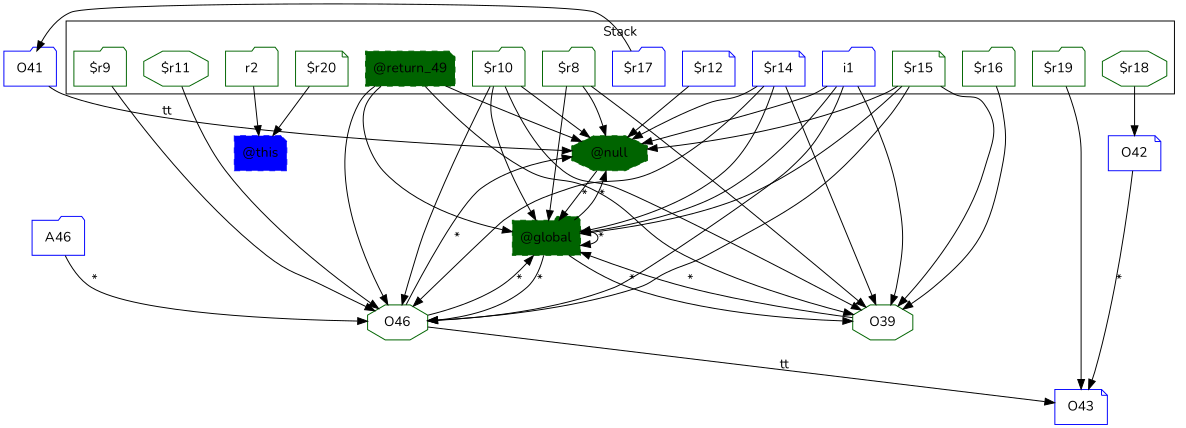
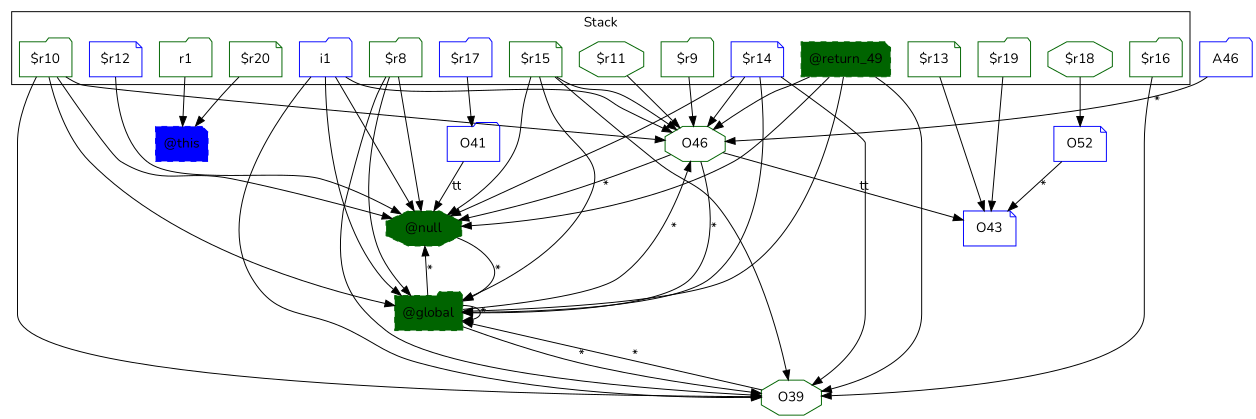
node "$r13": added
node "r2": label "r2" -> "r1"
node "O42": label "O42" -> "O52"
